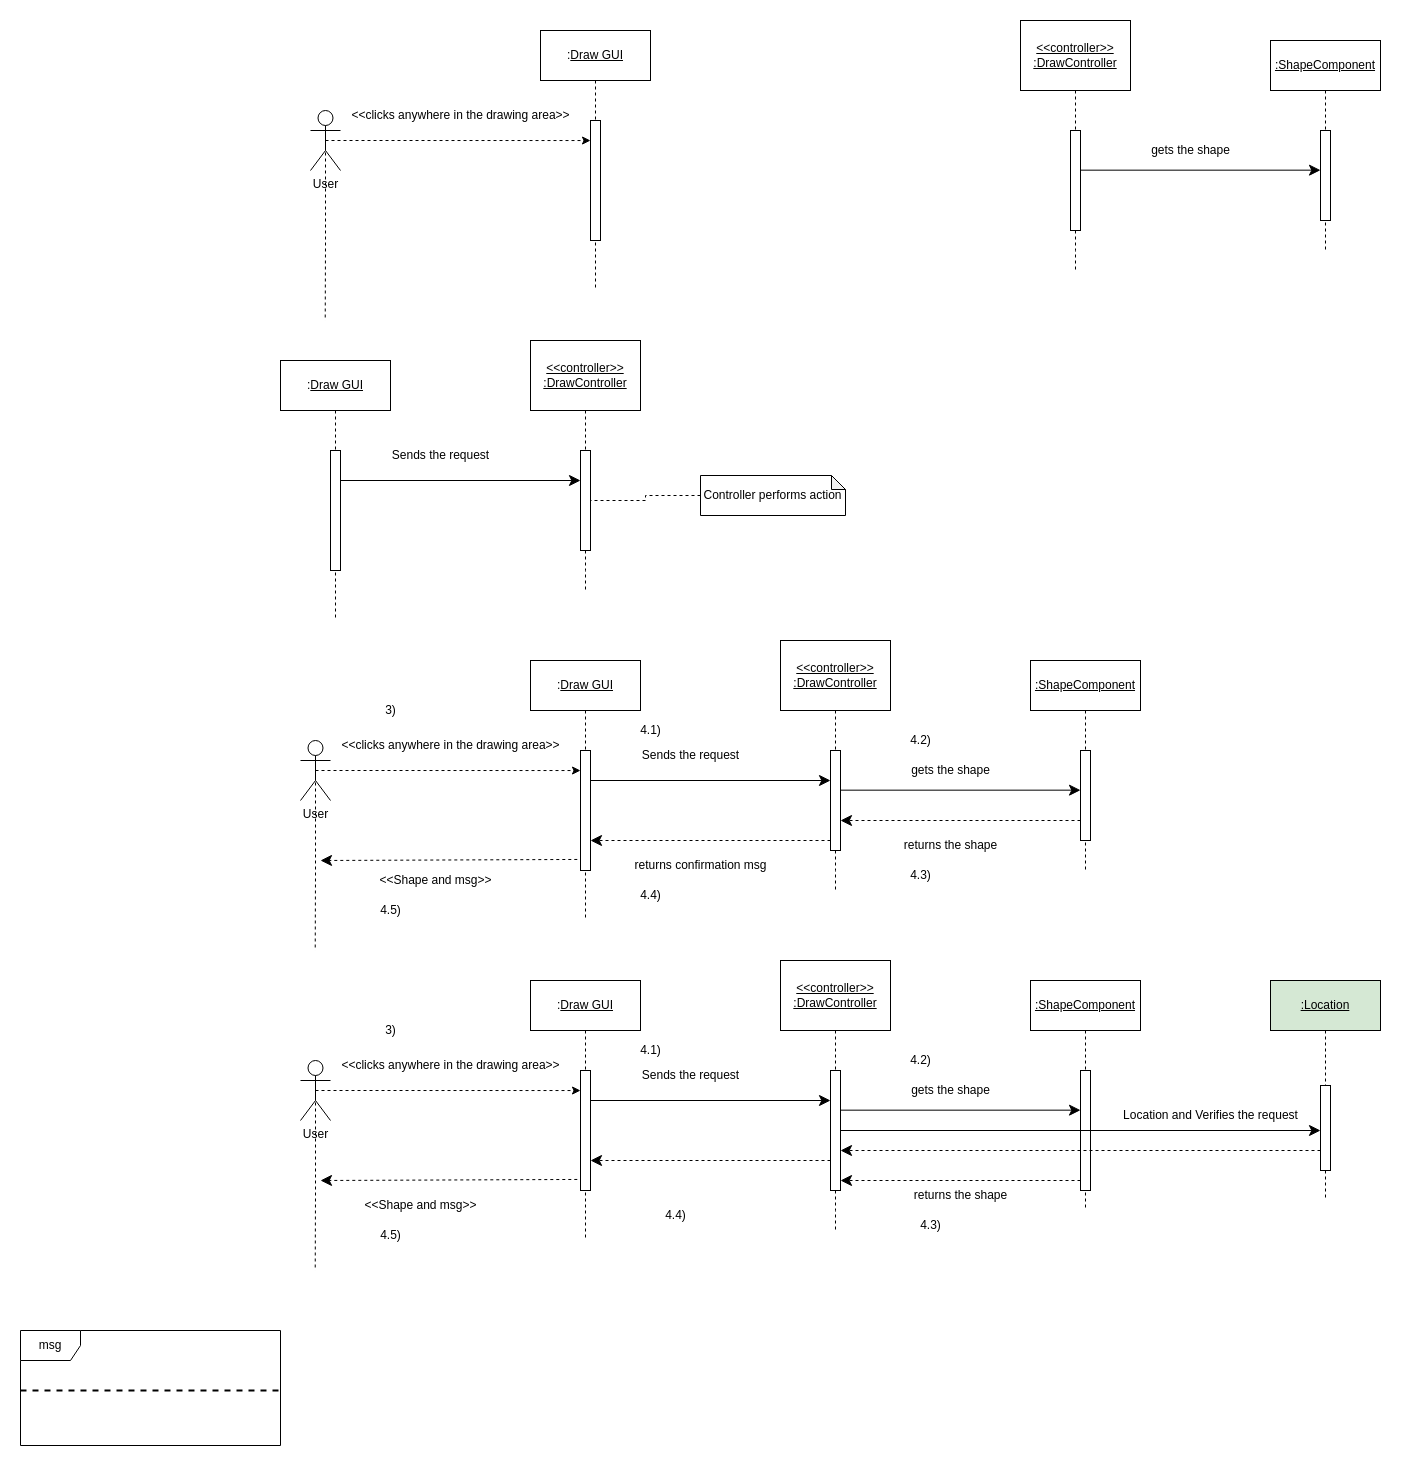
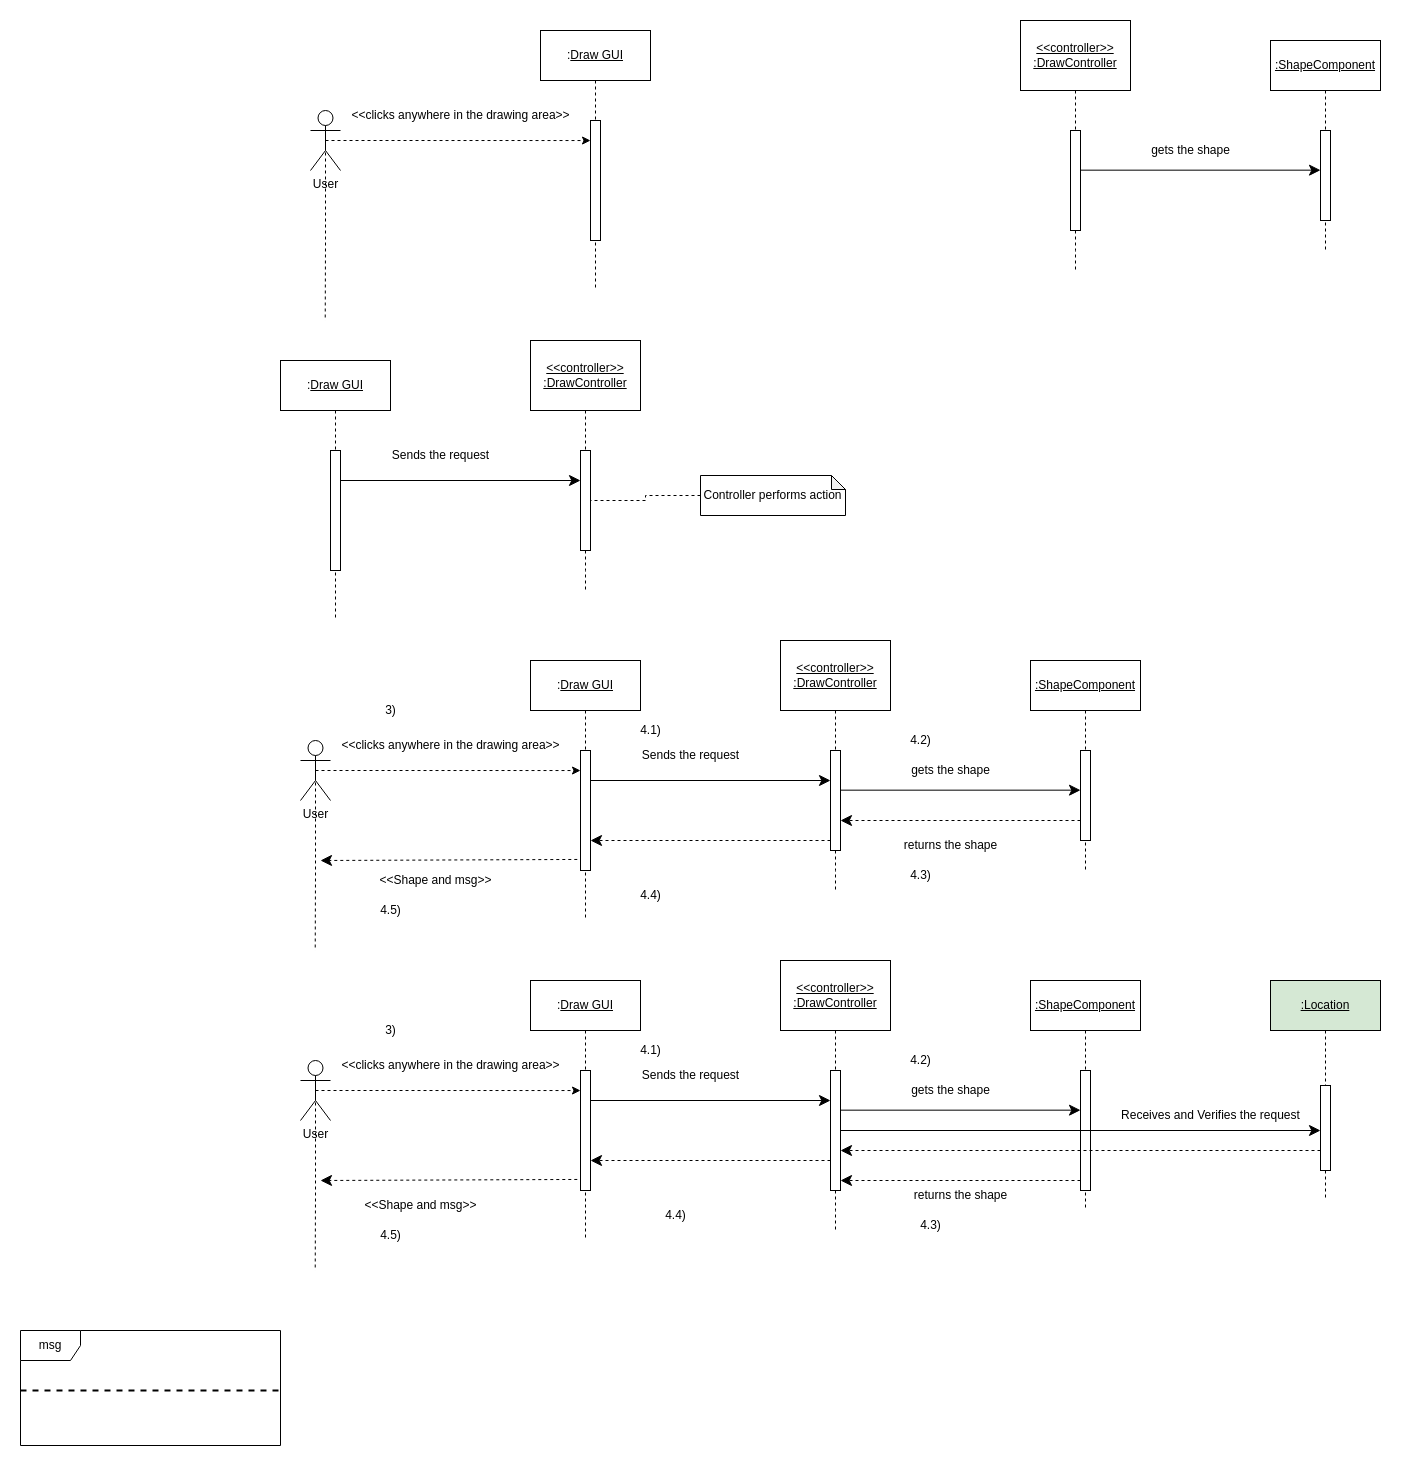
node "returns confirmation msg": removed
node "Location and Verifies the request": label "Location and Verifies the request" -> "Receives and Verifies the request"
